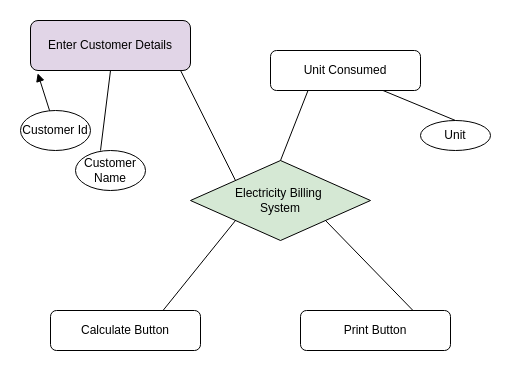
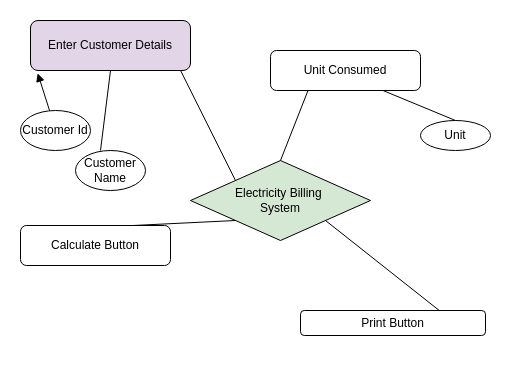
node "Calculate Button": moved (126, 331) -> (96, 246)
node "Print Button": size 150x40 -> 185x25
